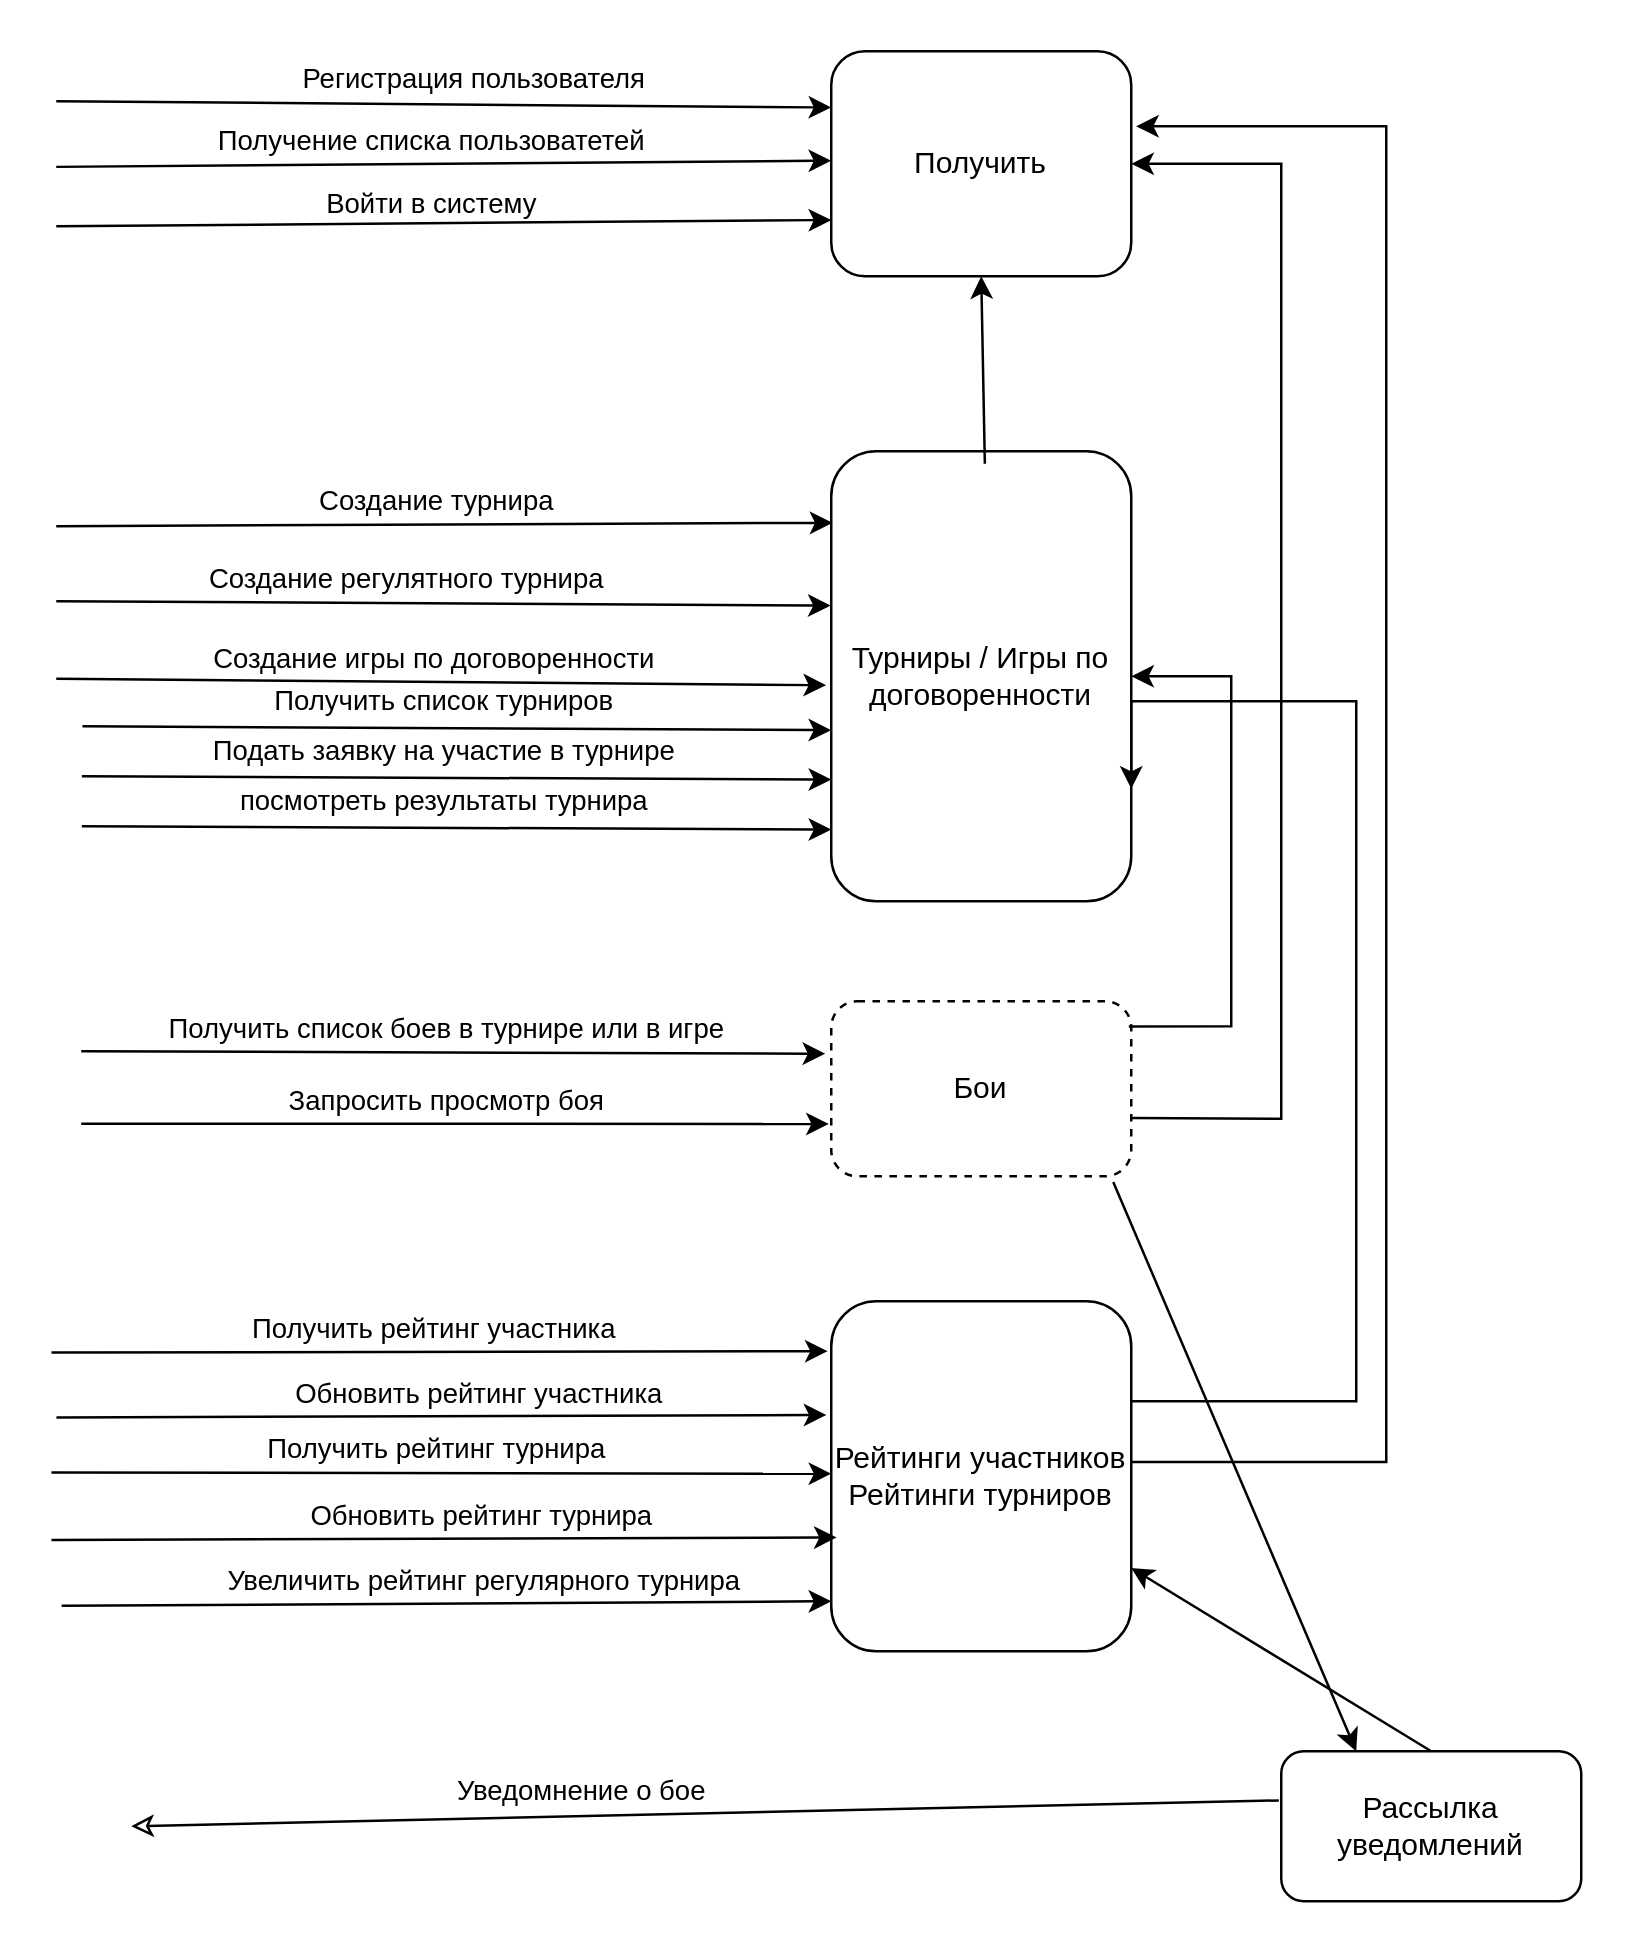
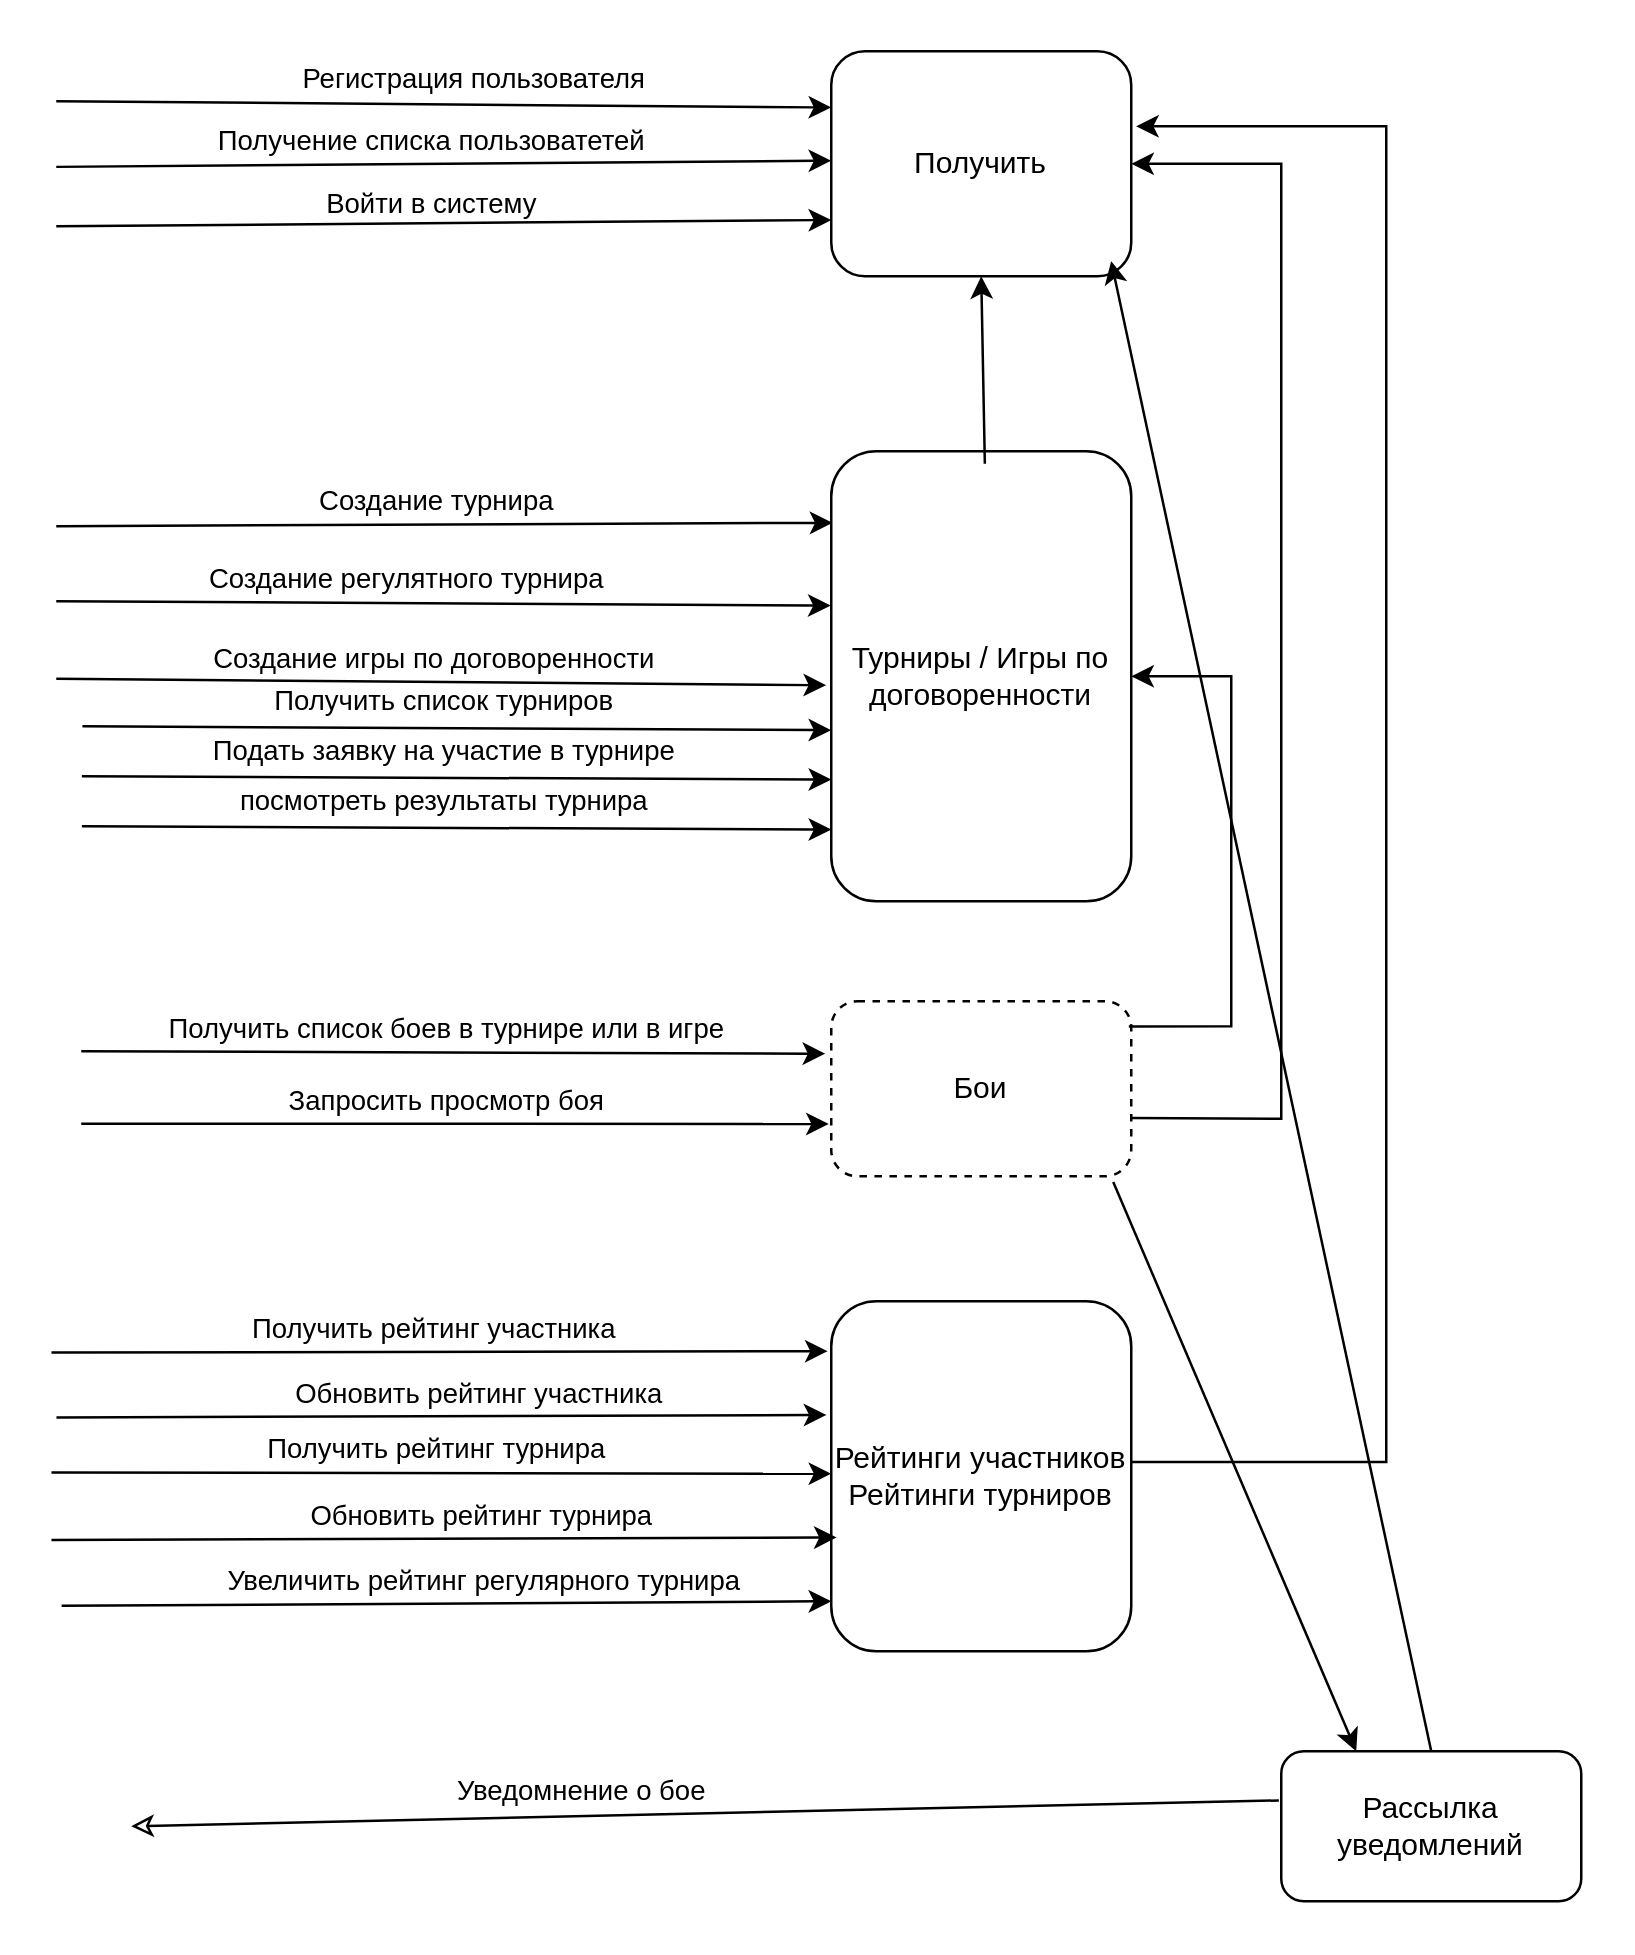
edge "Рейтинги участников Рейтинги турниров" -> "Турниры / Игры по договоренности": removed
edge "Рассылка уведомлений" -> "Рейтинги участников Рейтинги турниров": now "Рассылка уведомлений" -> "Получить"
